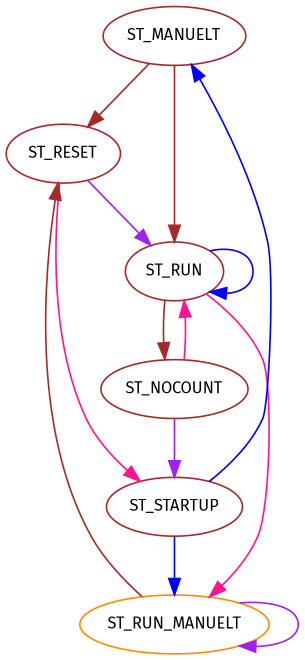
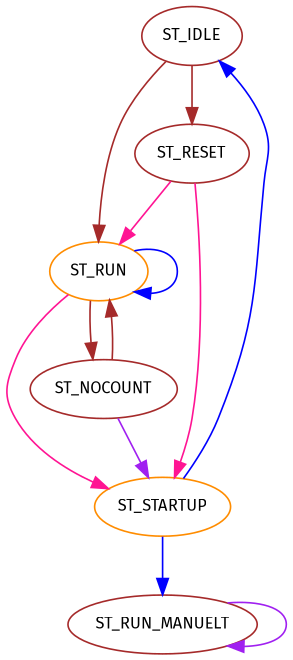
node "ST_MANUELT": label "ST_MANUELT" -> "ST_IDLE"
edge "ST_RESET" -> "ST_RUN": color purple -> deeppink
node "ST_RUN": color brown -> darkorange
edge "ST_NOCOUNT" -> "ST_RUN": color deeppink -> brown
edge "ST_RUN_MANUELT" -> "ST_RESET": removed
edge "ST_RUN" -> "ST_RUN_MANUELT": now "ST_RUN" -> "ST_STARTUP"
node "ST_STARTUP": color brown -> darkorange
node "ST_RUN_MANUELT": color darkorange -> brown
